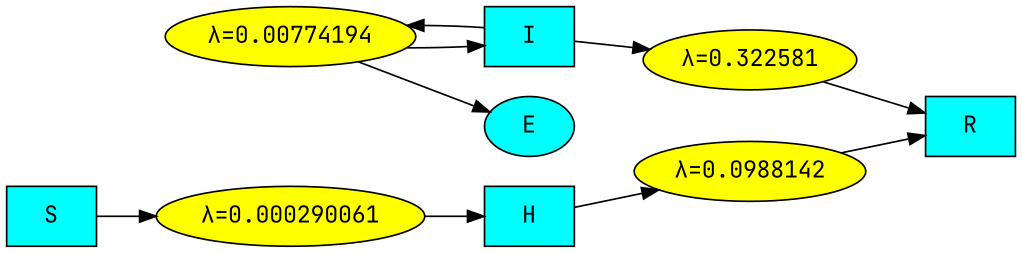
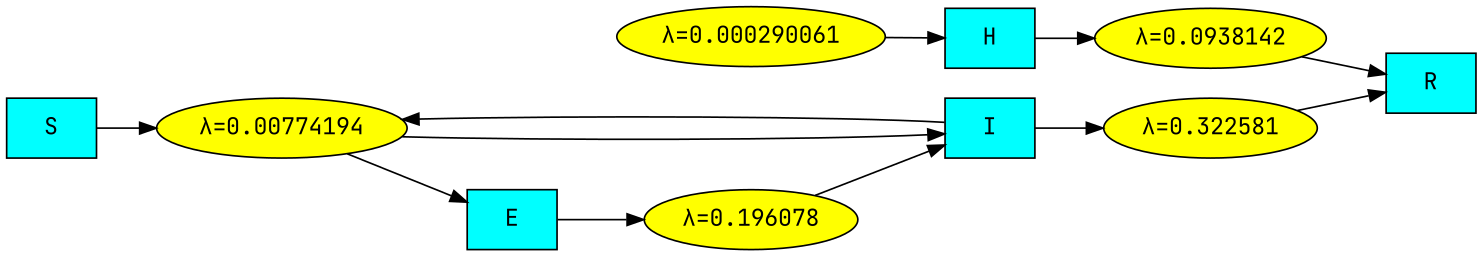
node "E": shape ellipse -> box
node "λ=0.0988142": label "λ=0.0988142" -> "λ=0.0938142"
edge "S" -> "λ=0.000290061": now "S" -> "λ=0.00774194"
node "λ=0.196078": added
